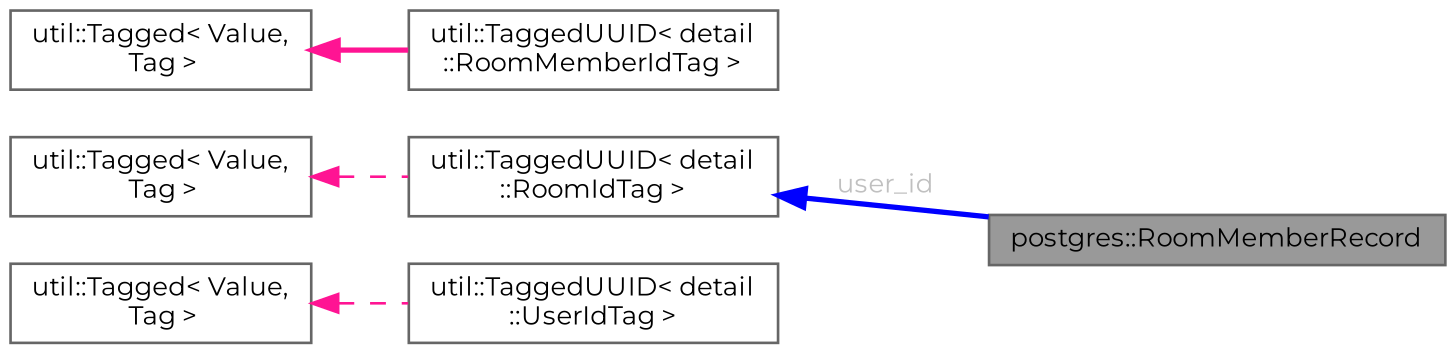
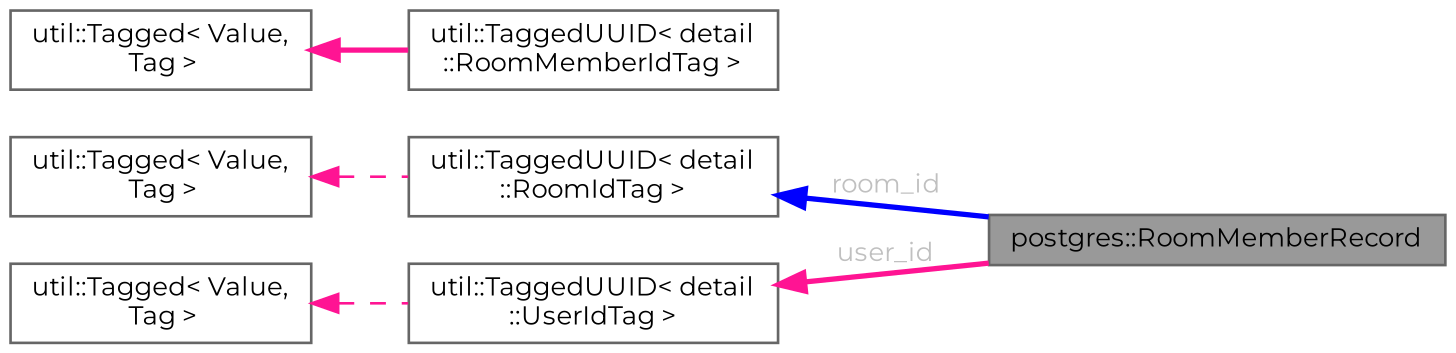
edge "postgres::RoomMemberRecord" -> "util::TaggedUUID< detail ::RoomIdTag >": label " user_id" -> " room_id"
edge "postgres::RoomMemberRecord" -> "util::TaggedUUID< detail ::UserIdTag >": added, label "user_id"
